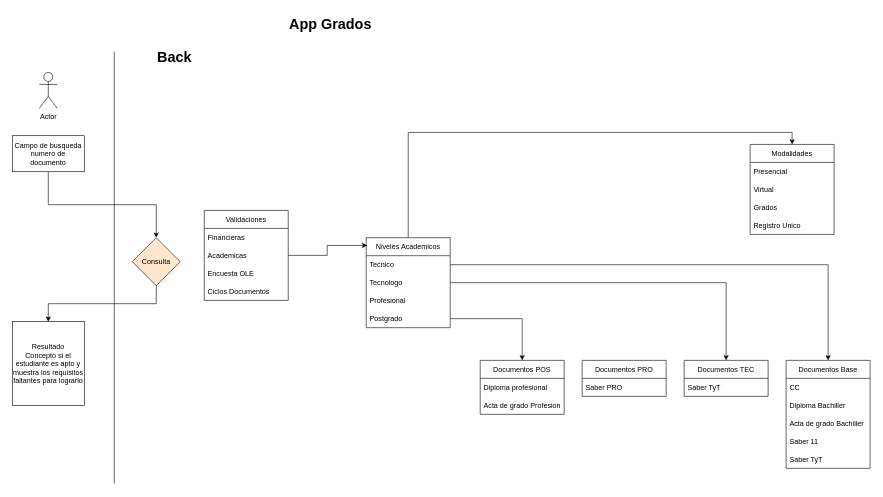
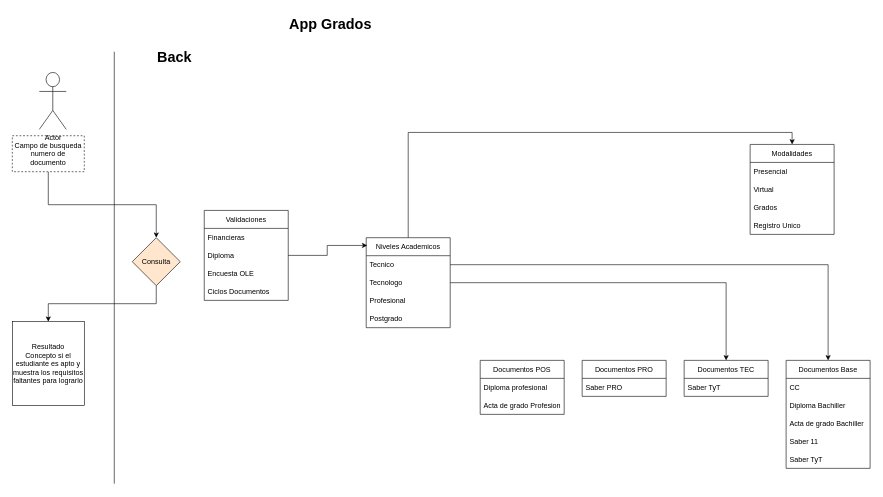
node "Actor": size 18x36 -> 27x57
node "Campo de busqueda numero de documento": style solid -> dashed
node "Academicas": label "Academicas" -> "Diploma"
edge "Postgrado" -> "Documentos POS": removed
